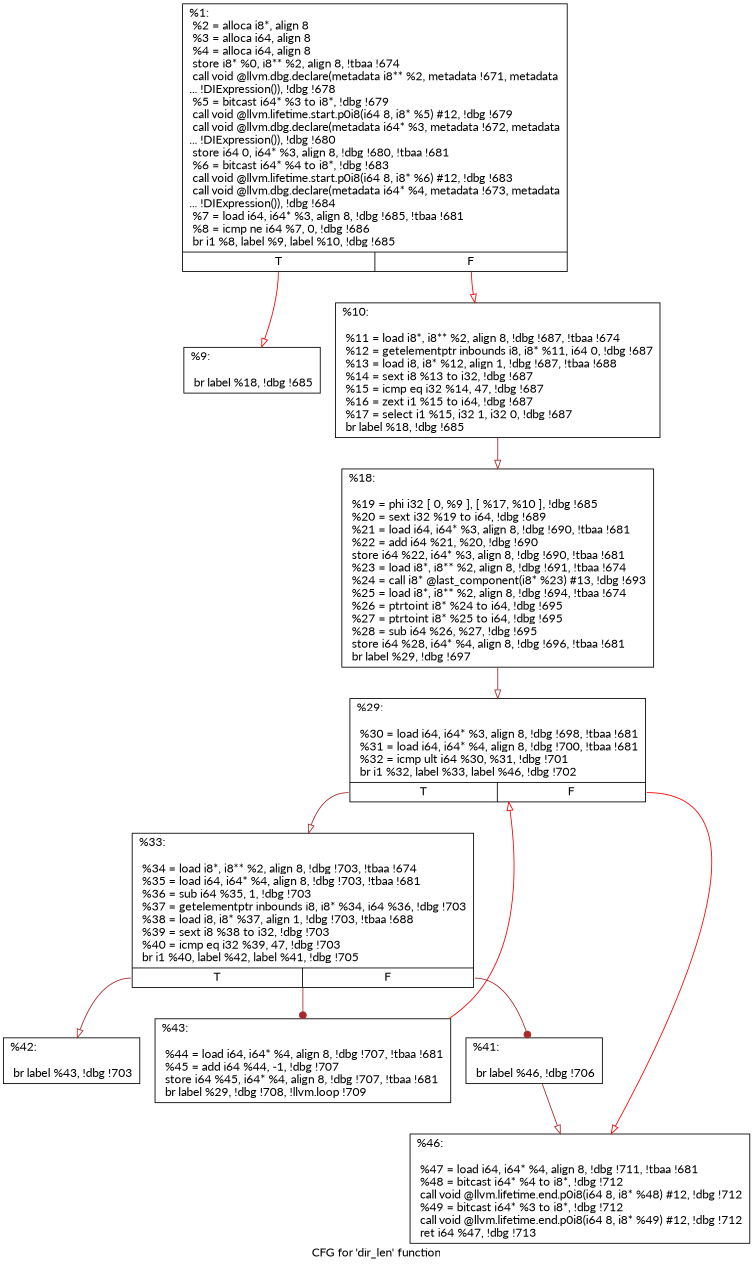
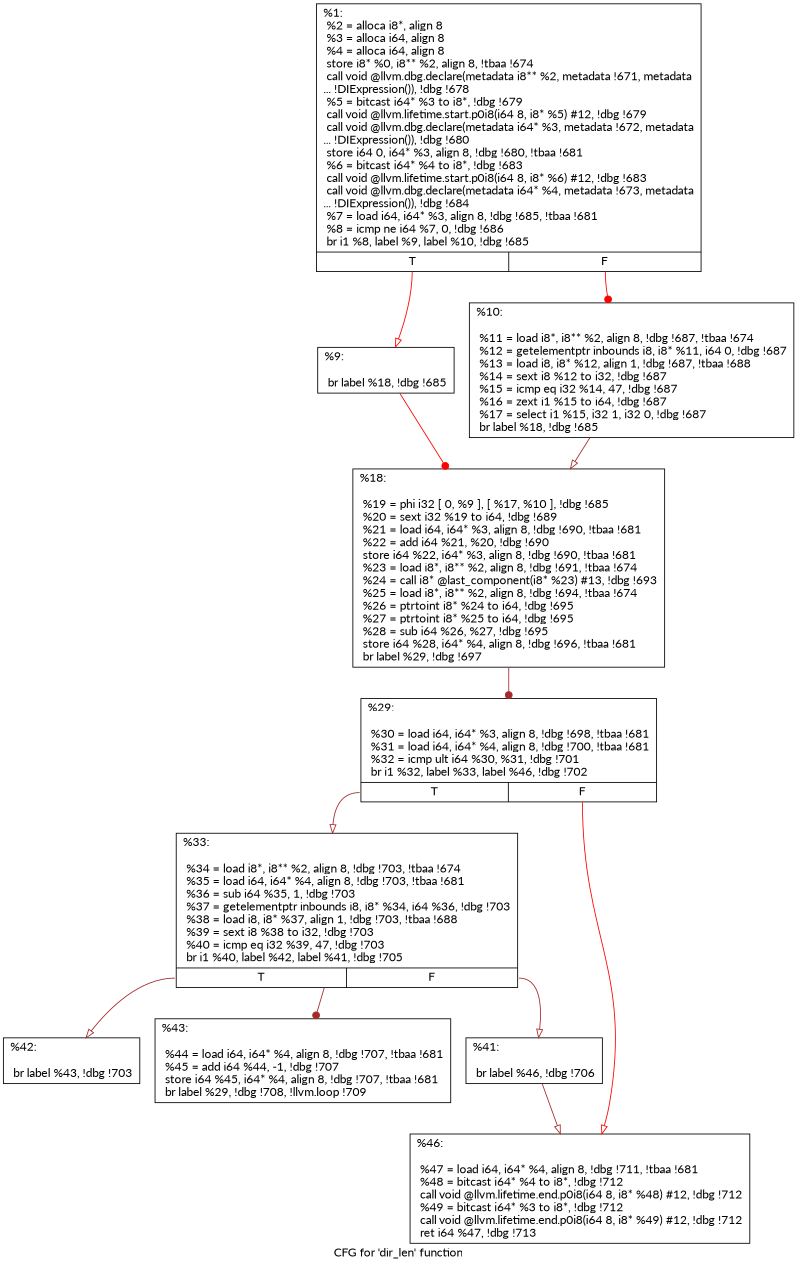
edge "%1:" -> "%10:": arrowhead onormal -> dot
node "%10:": text "%14 = sext i8 %13 to i32, !dbg !687" -> "%14 = sext i8 %12 to i32, !dbg !687"
edge "%9:" -> "%18:": added
edge "%18:" -> "%29:": arrowhead onormal -> dot
edge "%43:" -> "%29:": removed
edge "%33:" -> "%41:": arrowhead dot -> onormal
